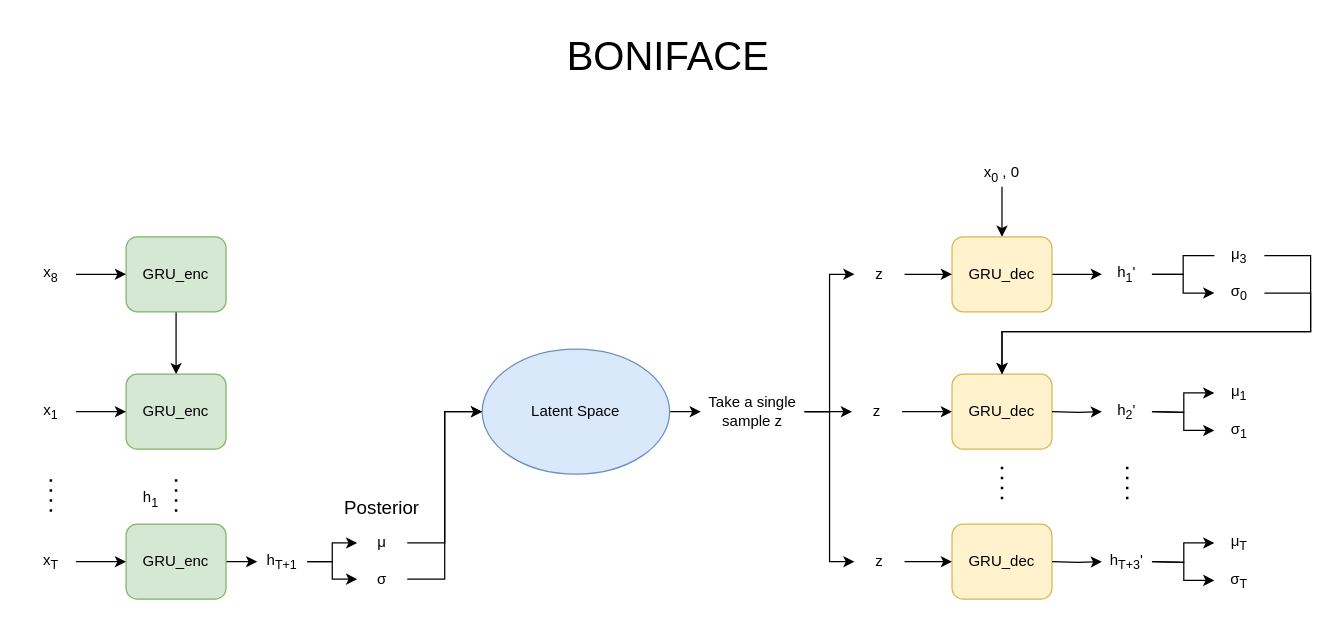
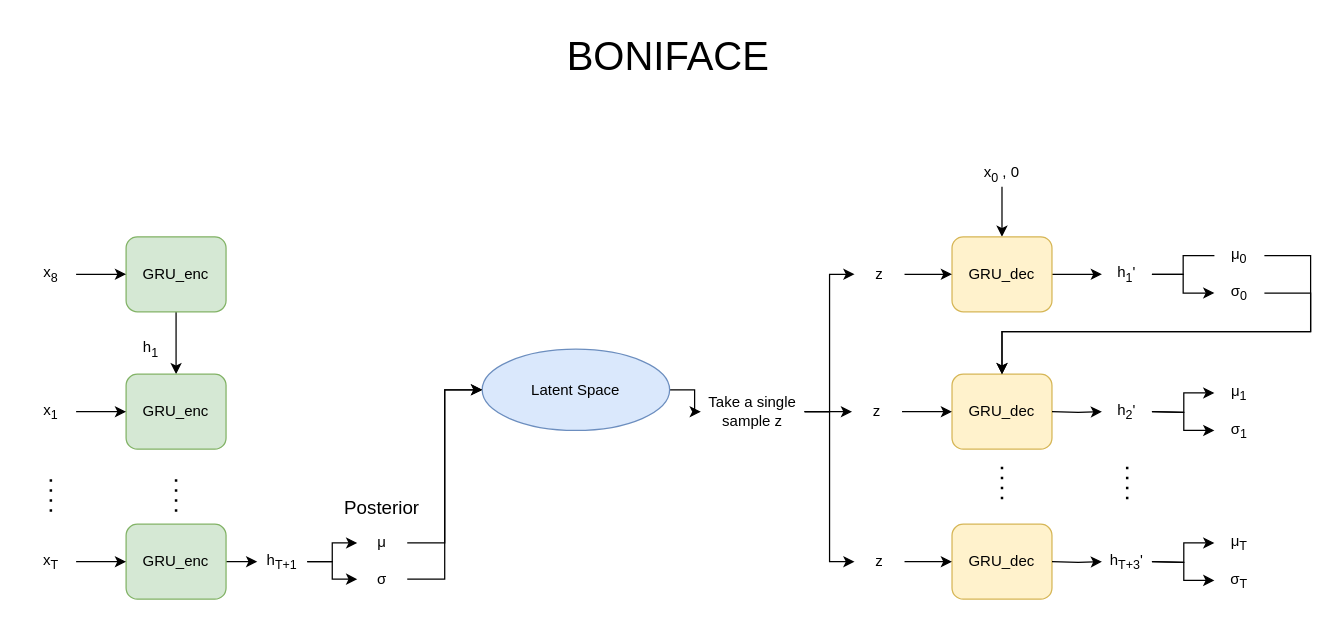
node "μ3": label "μ3" -> "μ0"
node "Latent Space": size 188x125 -> 188x81
node "h1": moved (151, 499) -> (151, 349)
